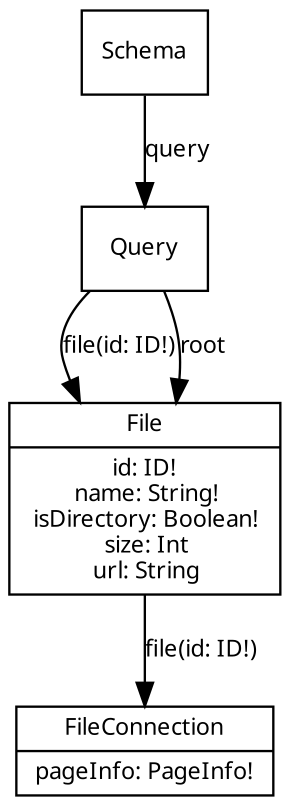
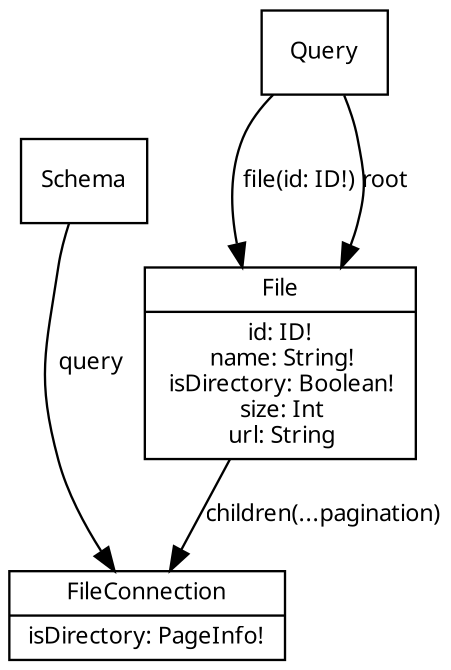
edge "Schema" -> "Query": now "Schema" -> "FileConnection"
edge "File" -> "FileConnection": label "file(id: ID!)" -> "children(...pagination)"
node "FileConnection": text "pageInfo: PageInfo!" -> "isDirectory: PageInfo!"
